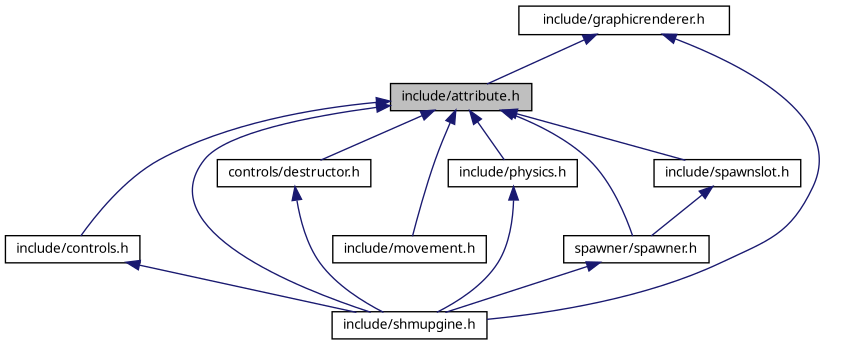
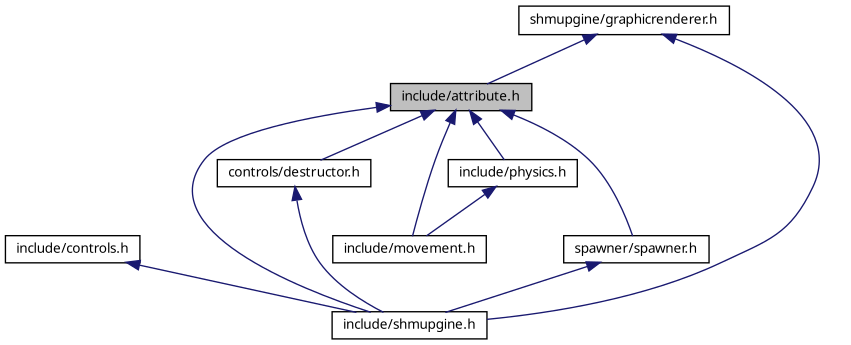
node "include/graphicrenderer.h": label "include/graphicrenderer.h" -> "shmupgine/graphicrenderer.h"
edge "include/controls.h" -> "include/attribute.h": removed
node "include/spawnslot.h": removed
edge "include/shmupgine.h" -> "include/physics.h": now "include/movement.h" -> "include/physics.h"
